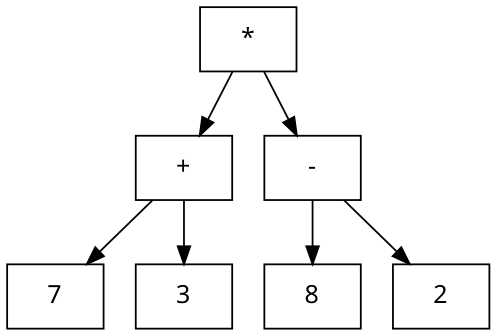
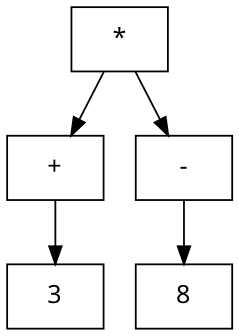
node "7": removed
node "2": removed
